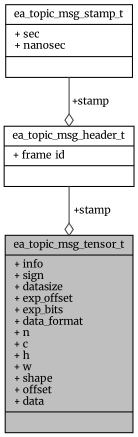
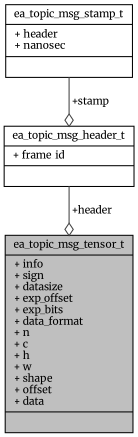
node "ea_topic_msg_stamp_t": text "+ sec" -> "+ header"
edge "ea_topic_msg_header_t" -> "ea_topic_msg_tensor_t": label " +stamp" -> " +header"
